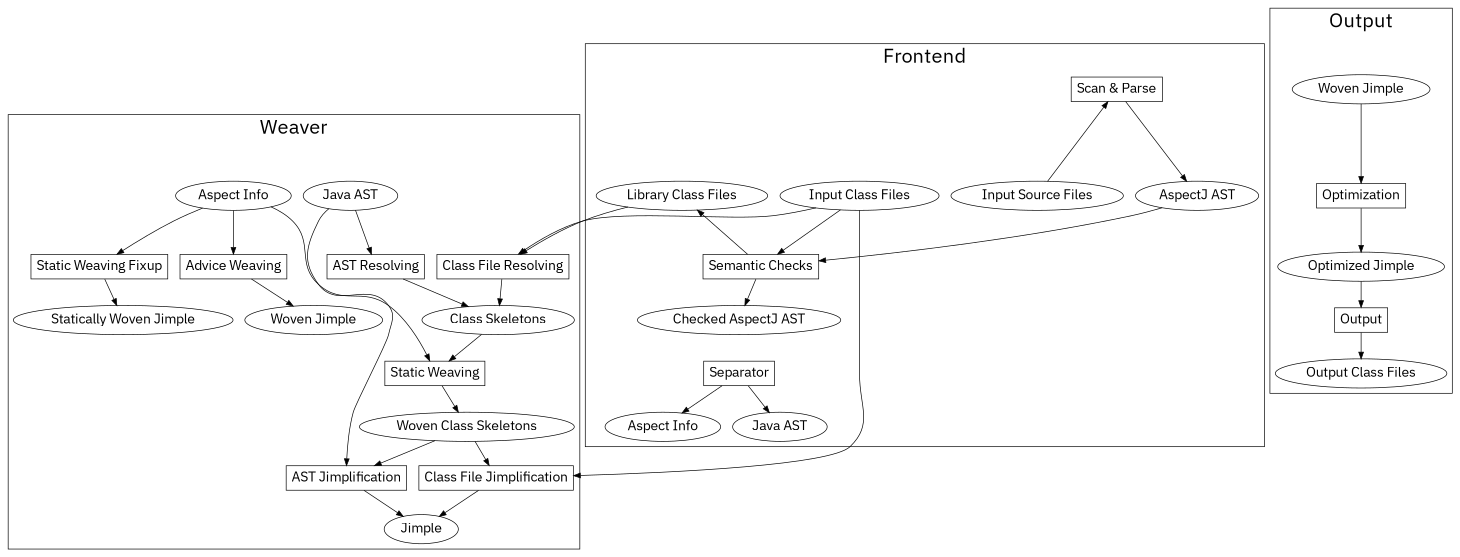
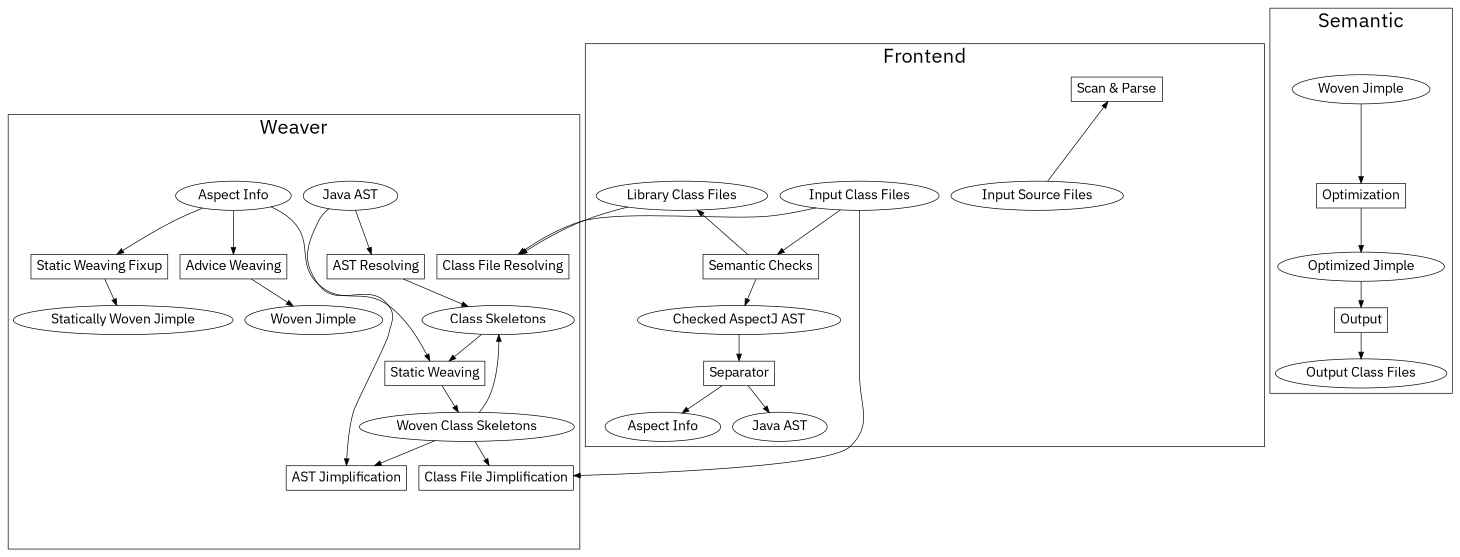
cluster "Output": label "Output" -> "Semantic"
node "AspectJ AST": removed
edge "Class File Resolving" -> "Class Skeletons": now "Woven Class Skeletons" -> "Class Skeletons"
edge "Checked AspectJ AST" -> "Separator": added
node "Jimple": removed
